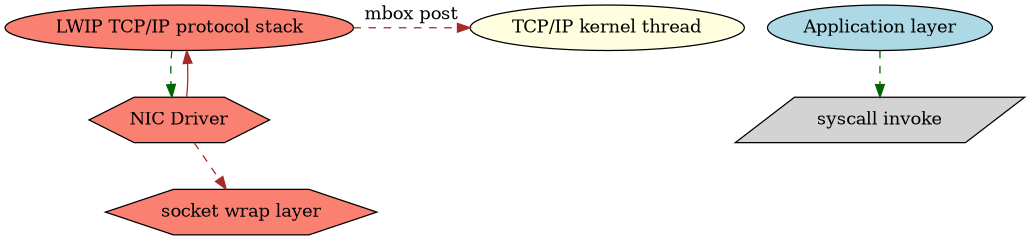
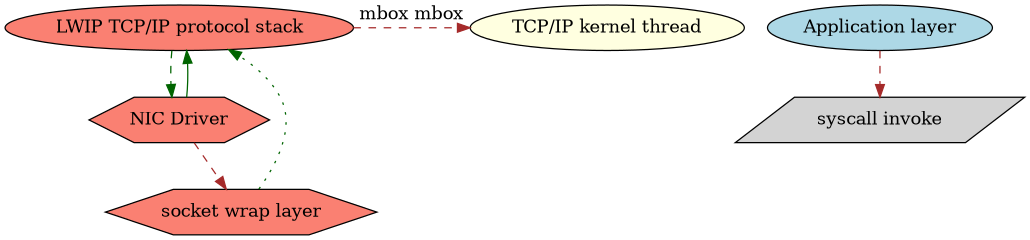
edge "LWIP TCP/IP protocol stack" -> "TCP/IP kernel thread": label "mbox post" -> "mbox mbox"
edge "Application layer" -> "syscall invoke": color darkgreen -> brown
edge "NIC Driver" -> "LWIP TCP/IP protocol stack": color brown -> darkgreen
edge "socket wrap layer" -> "LWIP TCP/IP protocol stack": added
